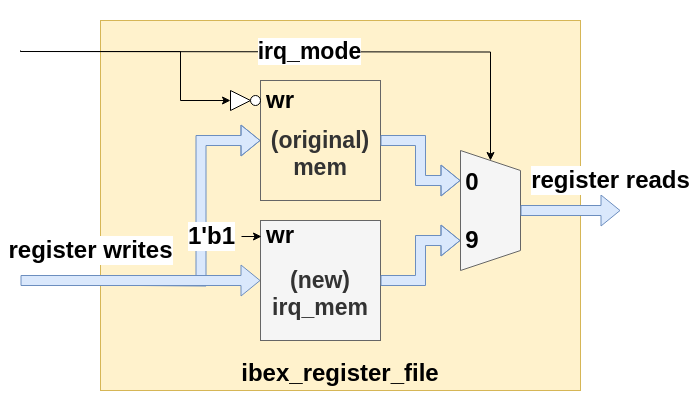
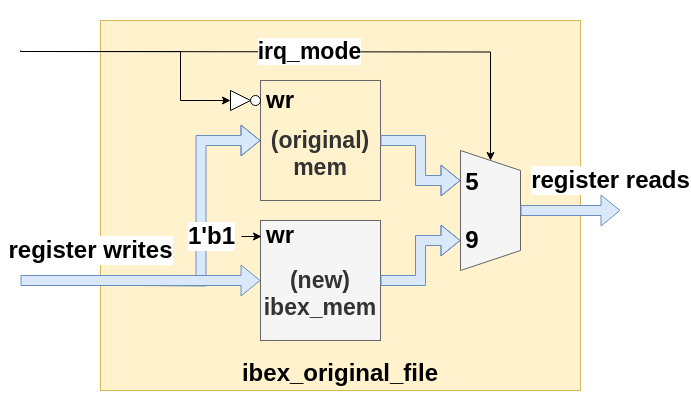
node "0": label "0" -> "5"
node "(new) irq_mem": label "(new) irq_mem" -> "(new) ibex_mem"
node "ibex_register_file": label "ibex_register_file" -> "ibex_original_file"
